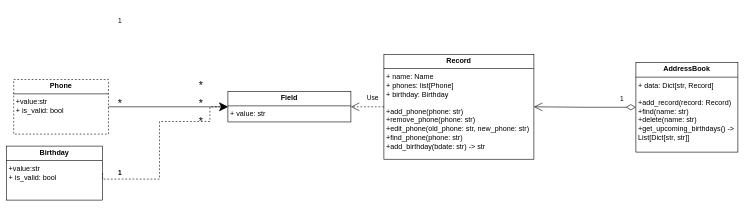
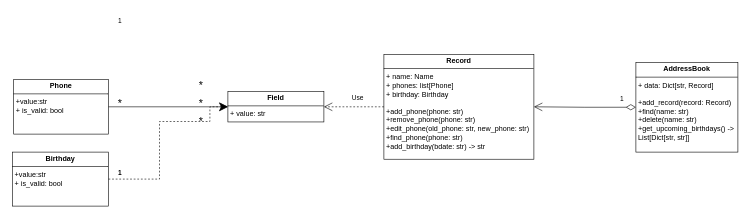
node "Phone +value:str + is_valid: bool": style dashed -> solid
node "Field + value: str": size 123x30 -> 96x30
node "Birthday +value:str + is_valid: bool": moved (54, 173) -> (60, 179)
